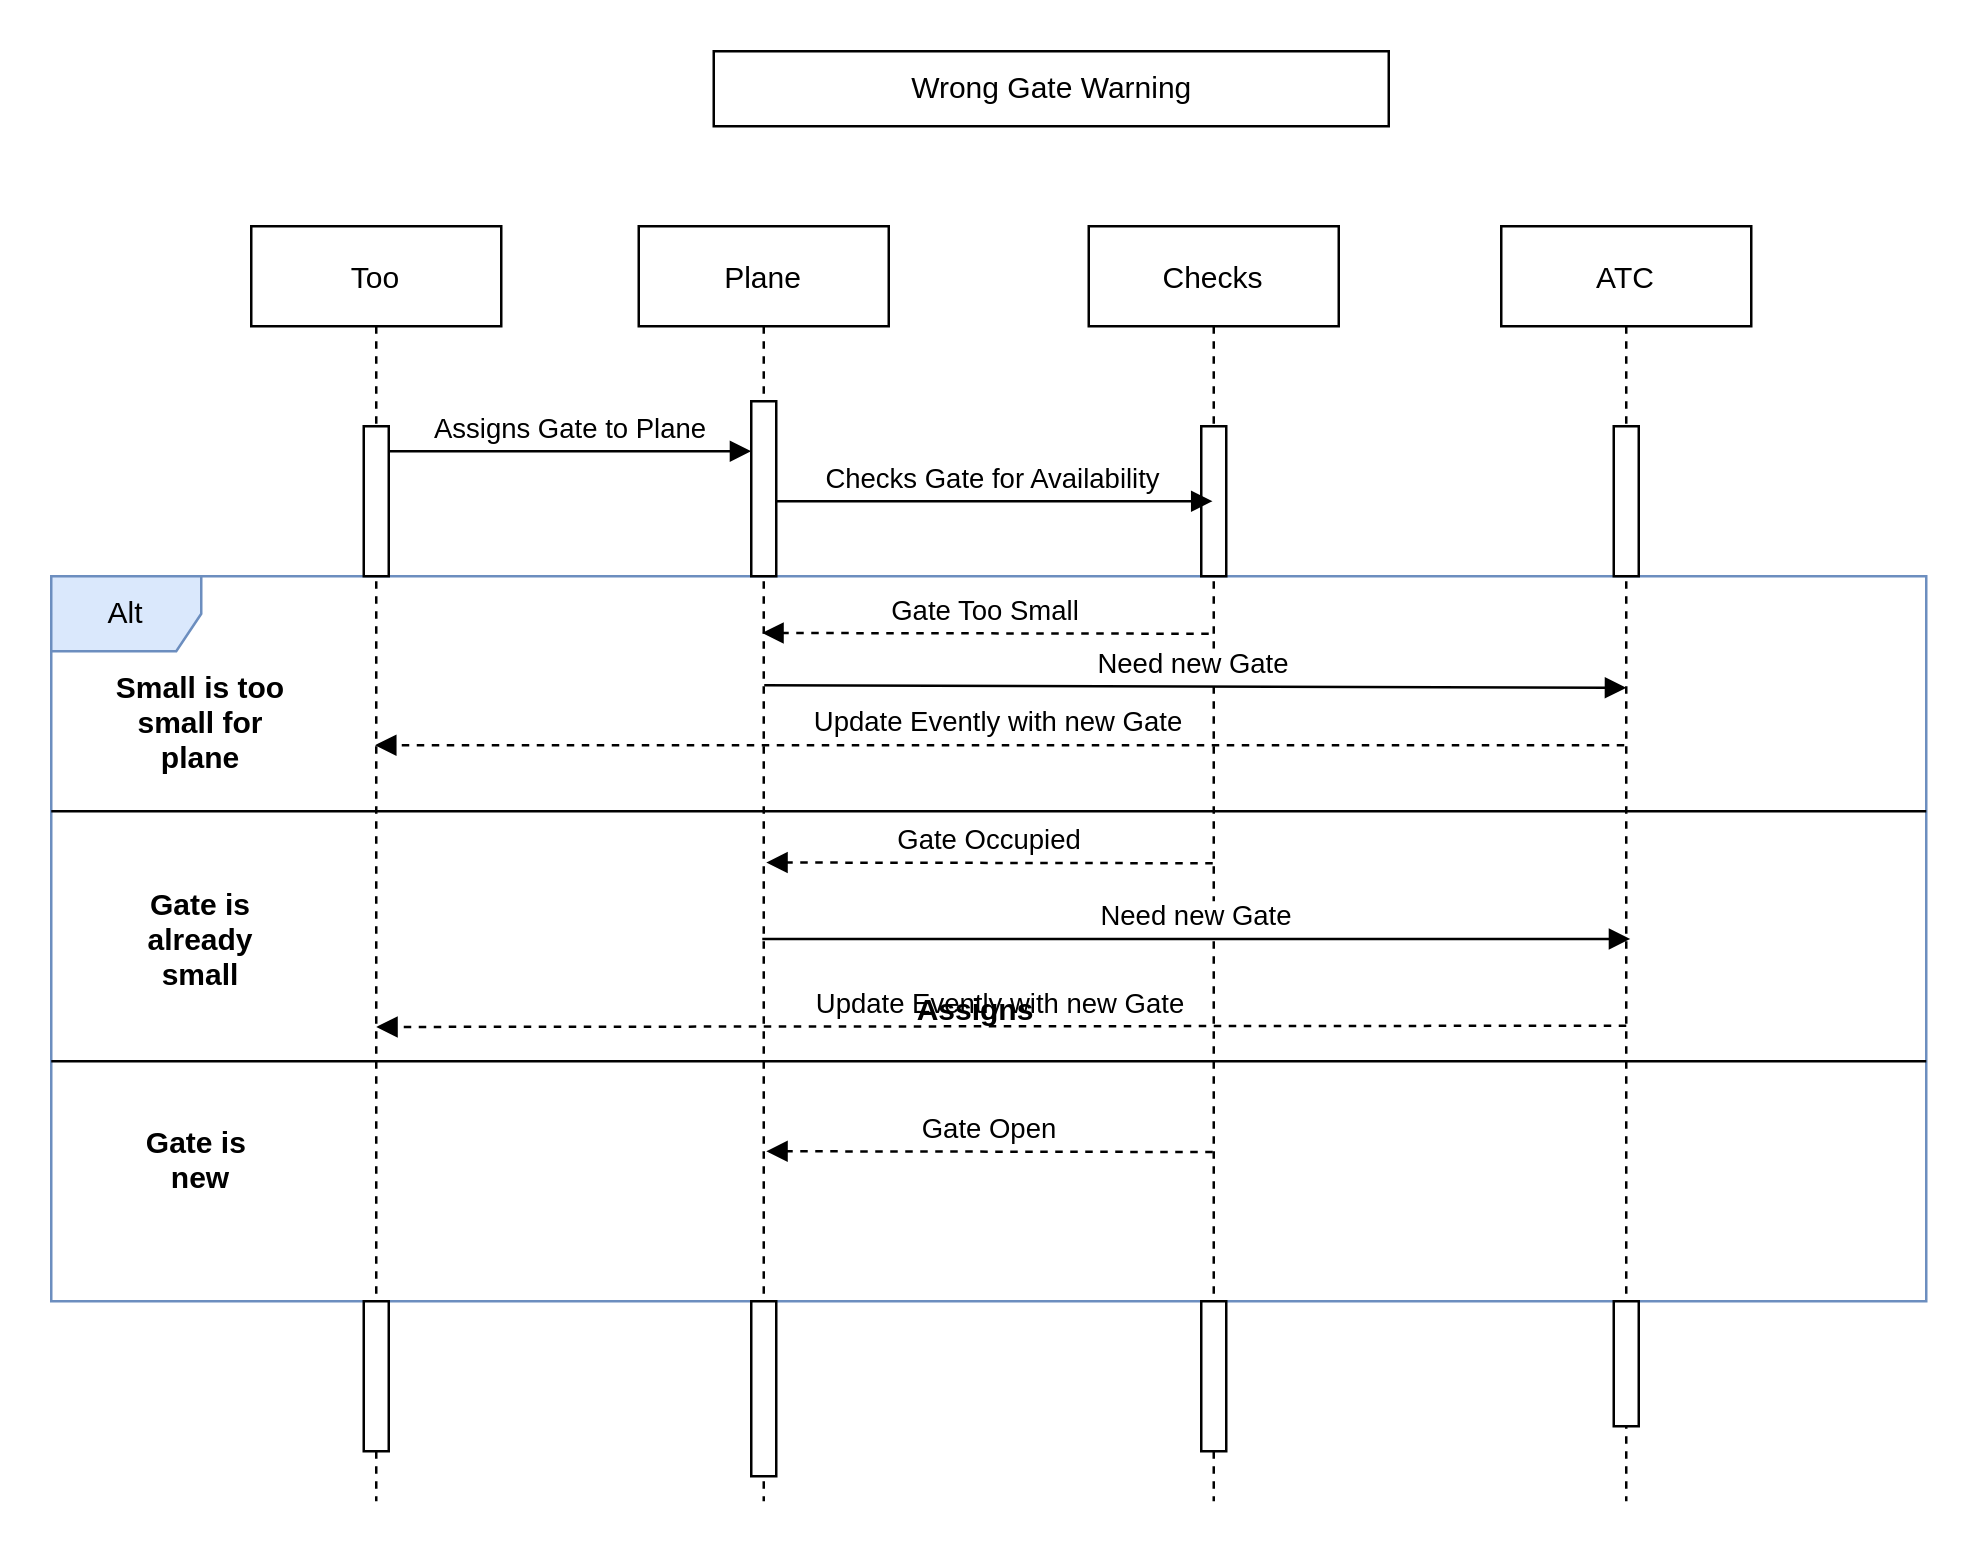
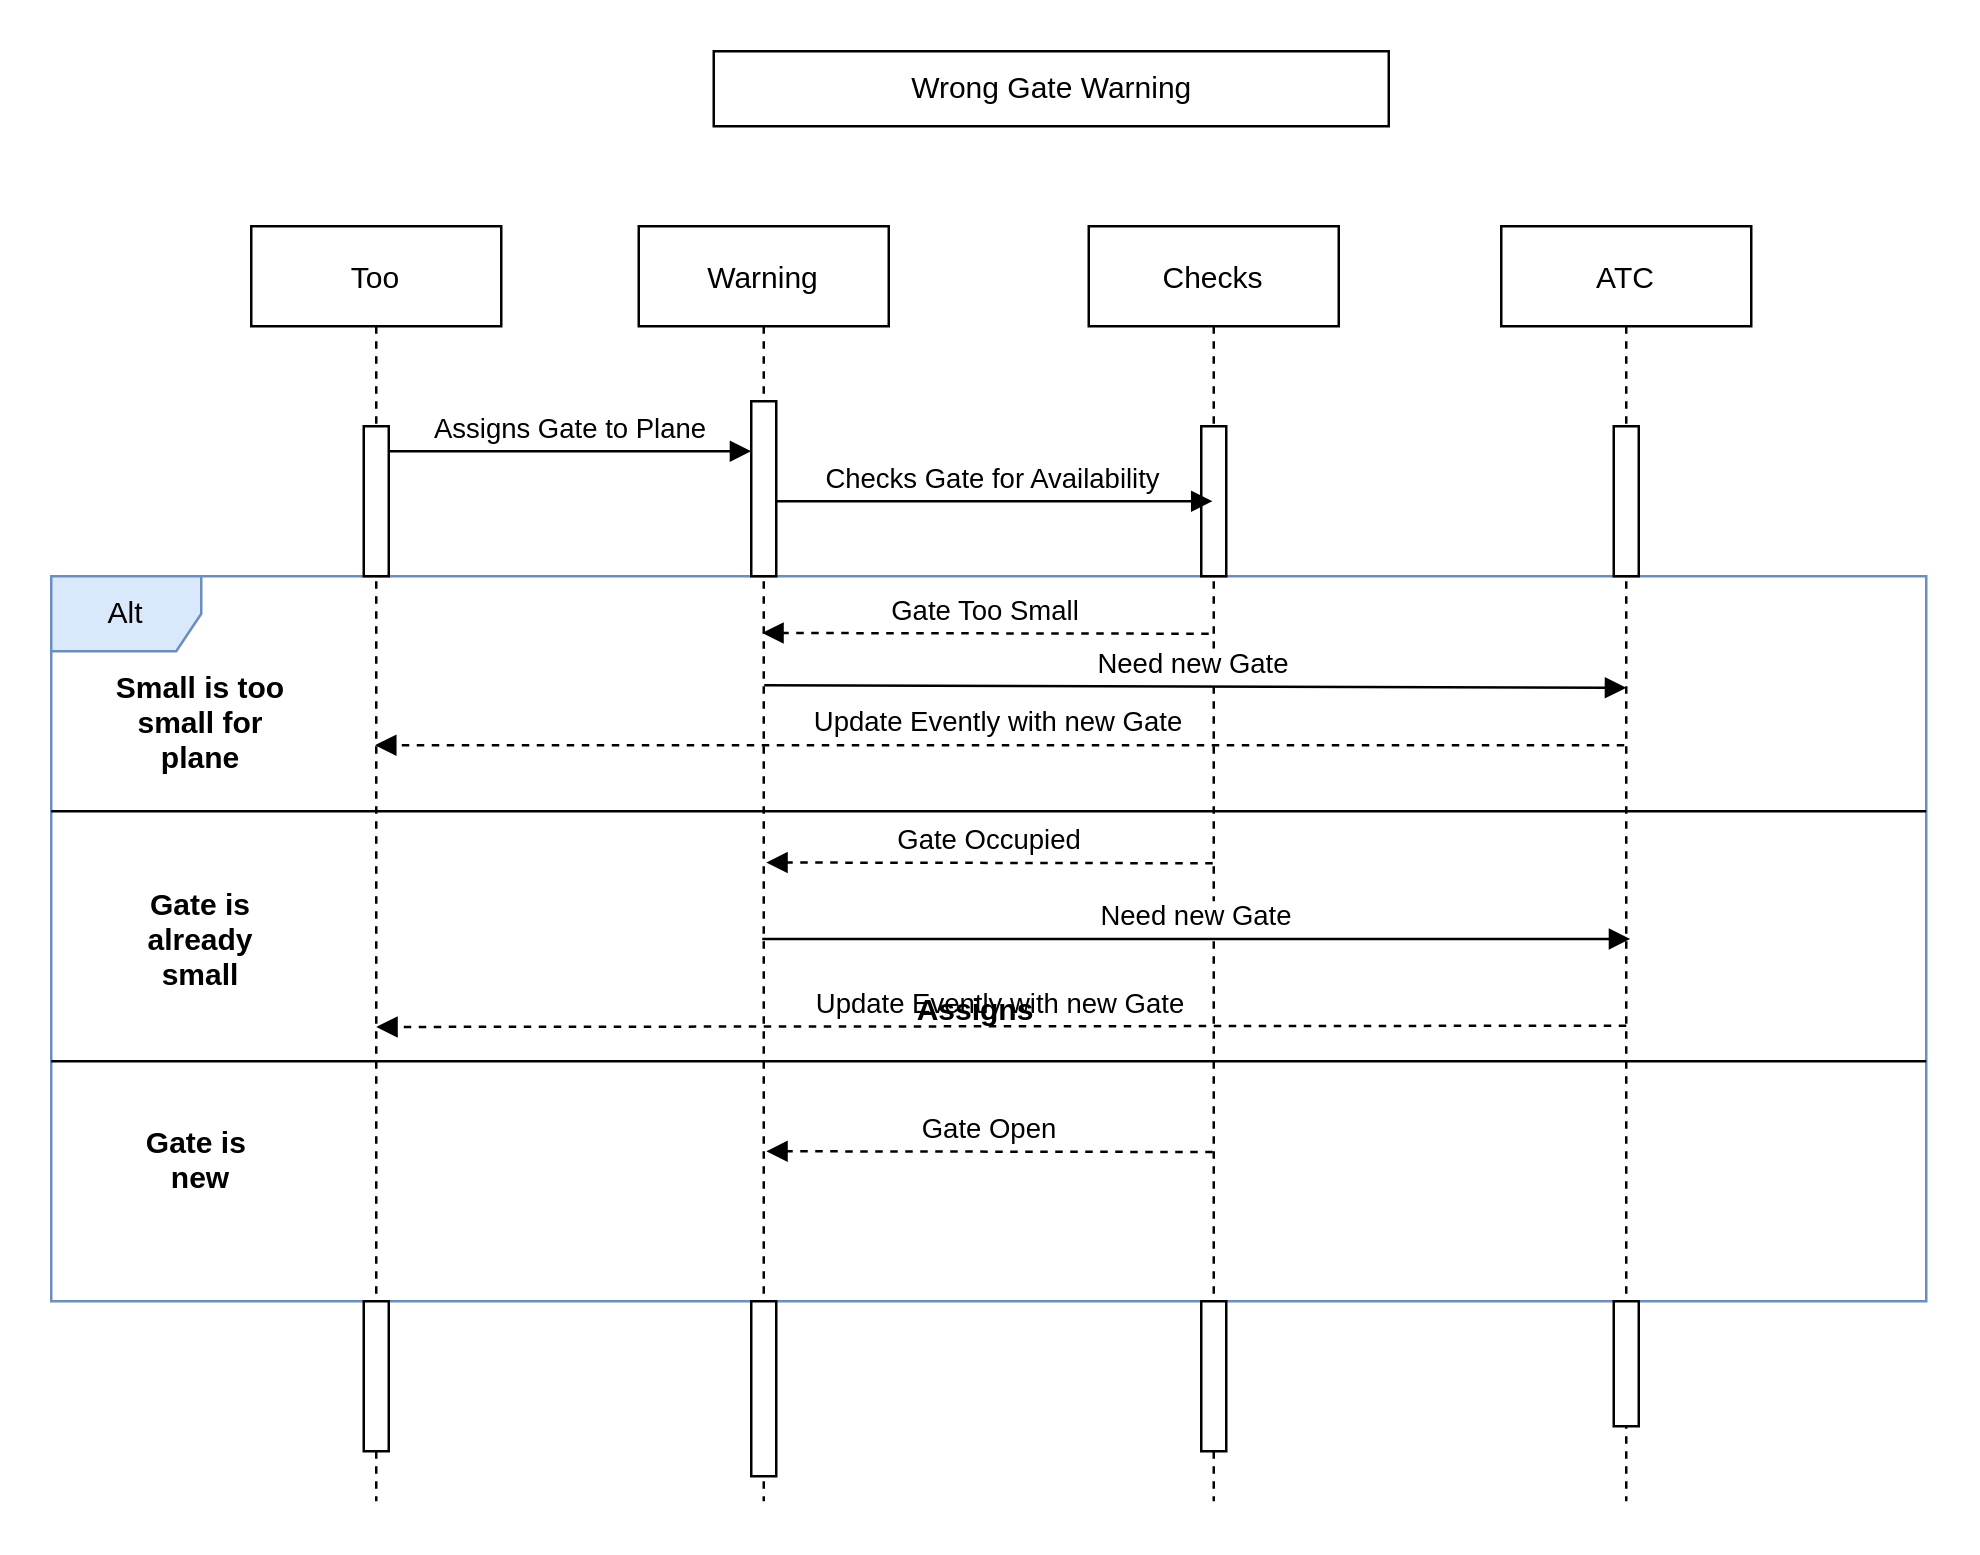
node "Plane": label "Plane" -> "Warning"
